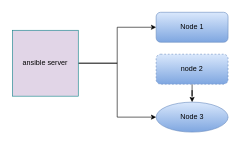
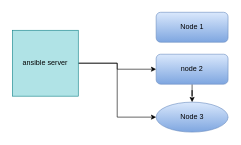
edge "ansible server" -> "Node 1": now "ansible server" -> "node 2"
node "ansible server": fillcolor #e1d5e7 -> #b0e3e6
node "node 2": style dashed -> solid
